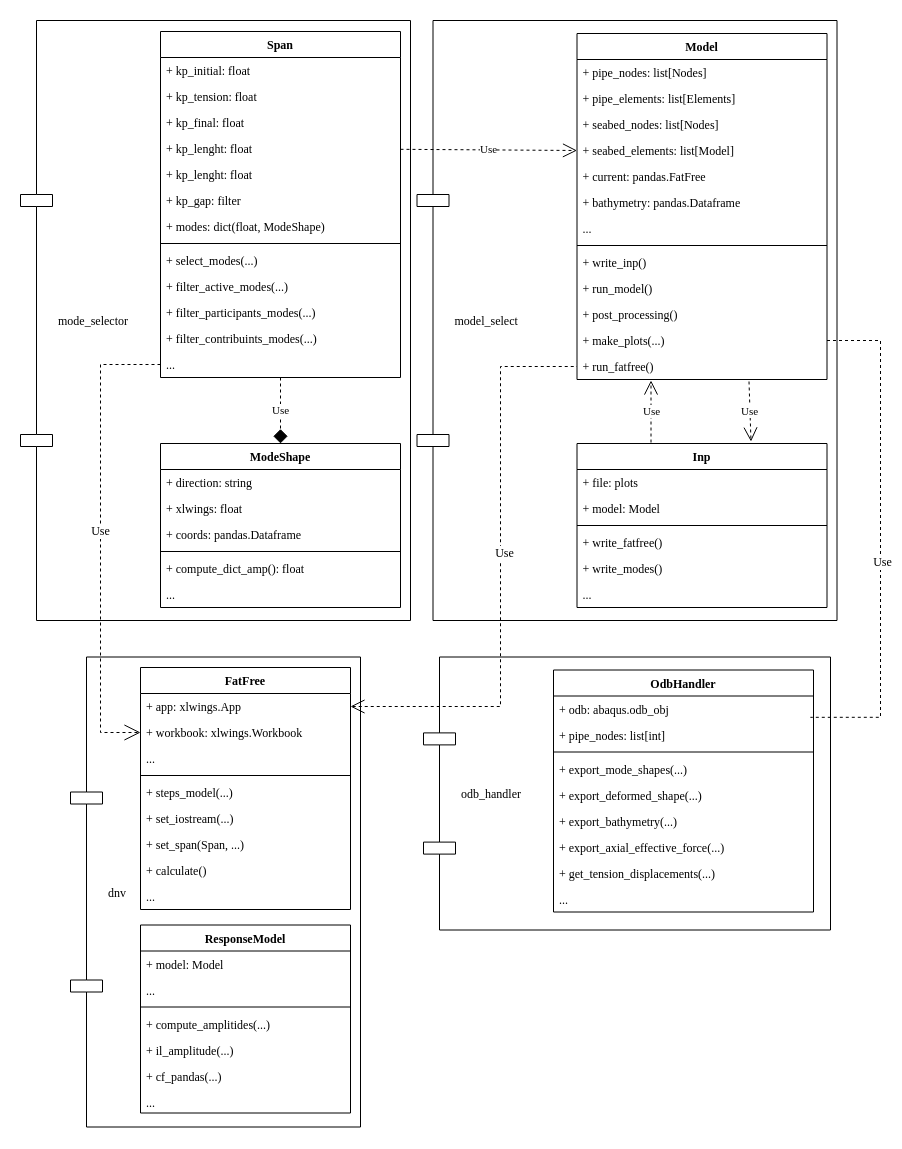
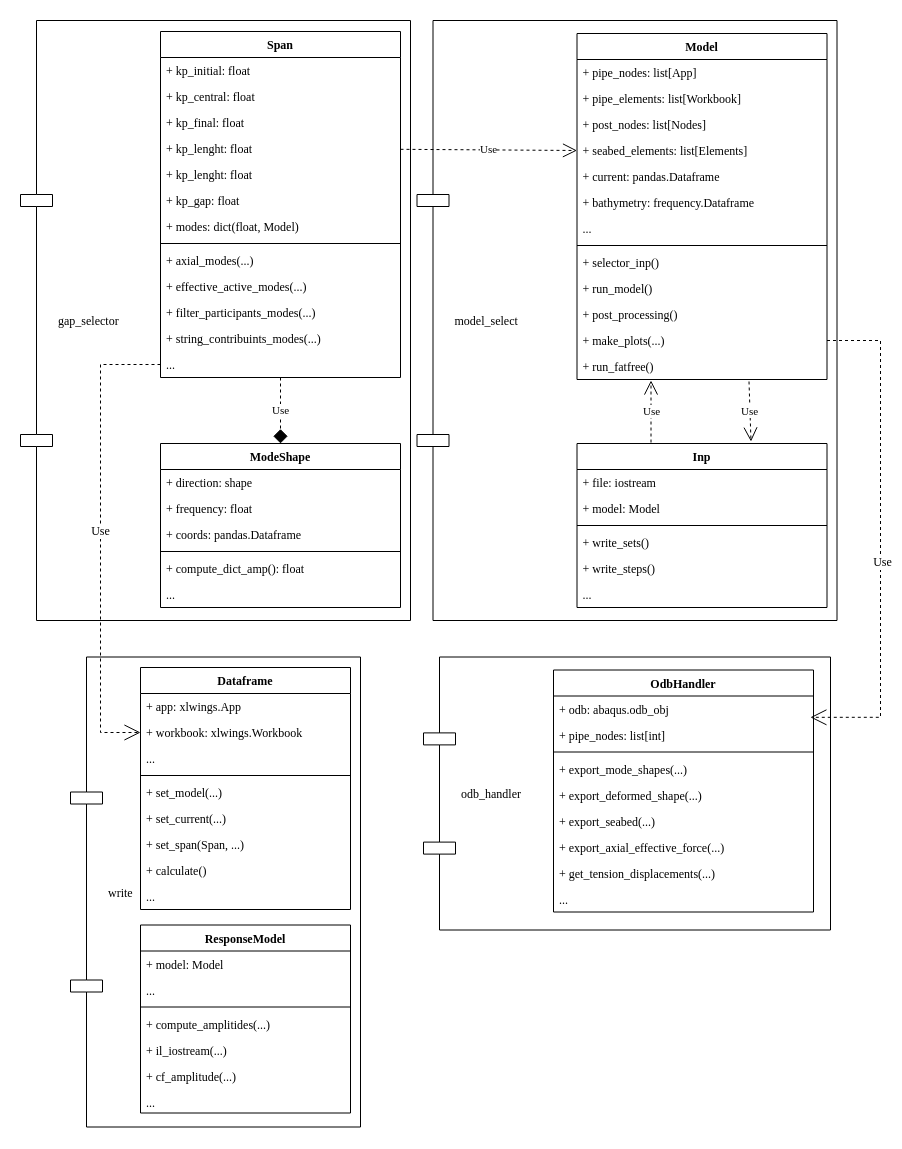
node "+ pipe_nodes: list[Nodes]": label "+ pipe_nodes: list[Nodes]" -> "+ pipe_nodes: list[App]"
node "+ kp_tension: float": label "+ kp_tension: float" -> "+ kp_central: float"
node "+ pipe_elements: list[Elements]": label "+ pipe_elements: list[Elements]" -> "+ pipe_elements: list[Workbook]"
node "+ seabed_nodes: list[Nodes]": label "+ seabed_nodes: list[Nodes]" -> "+ post_nodes: list[Nodes]"
node "+ seabed_elements: list[Model]": label "+ seabed_elements: list[Model]" -> "+ seabed_elements: list[Elements]"
node "+ current: pandas.FatFree": label "+ current: pandas.FatFree" -> "+ current: pandas.Dataframe"
node "+ kp_gap: filter": label "+ kp_gap: filter" -> "+ kp_gap: float"
node "+ bathymetry: pandas.Dataframe": label "+ bathymetry: pandas.Dataframe" -> "+ bathymetry: frequency.Dataframe"
node "+ modes: dict(float, ModeShape)": label "+ modes: dict(float, ModeShape)" -> "+ modes: dict(float, Model)"
node "+ select_modes(...)": label "+ select_modes(...)" -> "+ axial_modes(...)"
node "+ write_inp()": label "+ write_inp()" -> "+ selector_inp()"
node "+ filter_active_modes(...)": label "+ filter_active_modes(...)" -> "+ effective_active_modes(...)"
node "mode_selector": label "mode_selector" -> "gap_selector"
node "+ filter_contribuints_modes(...)": label "+ filter_contribuints_modes(...)" -> "+ string_contribuints_modes(...)"
node "+ direction: string": label "+ direction: string" -> "+ direction: shape"
node "+ file: plots": label "+ file: plots" -> "+ file: iostream"
node "+ xlwings: float": label "+ xlwings: float" -> "+ frequency: float"
node "+ write_fatfree()": label "+ write_fatfree()" -> "+ write_sets()"
node "+ write_modes()": label "+ write_modes()" -> "+ write_steps()"
edge "+ run_fatfree()" -> "+ app: xlwings.App": removed, label "Use"
node "FatFree": label "FatFree" -> "Dataframe"
edge "+ make_plots(...)" -- "+ pipe_nodes: list[int]": arrowhead none -> open
node "+ steps_model(...)": label "+ steps_model(...)" -> "+ set_model(...)"
node "+ set_iostream(...)": label "+ set_iostream(...)" -> "+ set_current(...)"
node "+ export_bathymetry(...)": label "+ export_bathymetry(...)" -> "+ export_seabed(...)"
node "dnv": label "dnv" -> "write"
node "+ il_amplitude(...)": label "+ il_amplitude(...)" -> "+ il_iostream(...)"
node "+ cf_pandas(...)": label "+ cf_pandas(...)" -> "+ cf_amplitude(...)"
